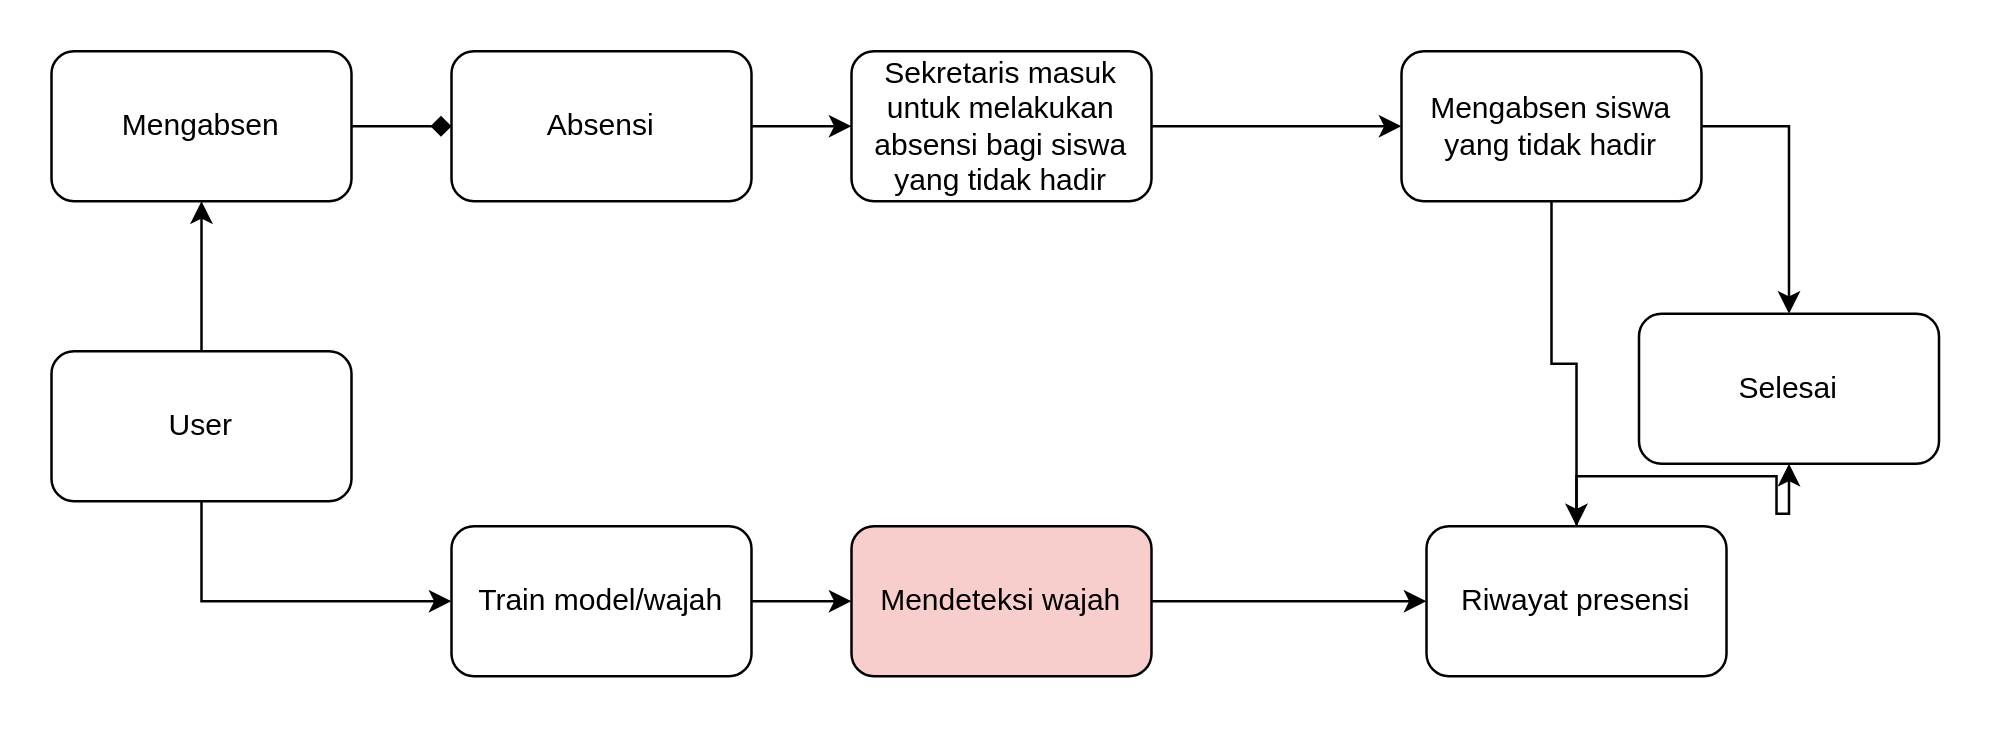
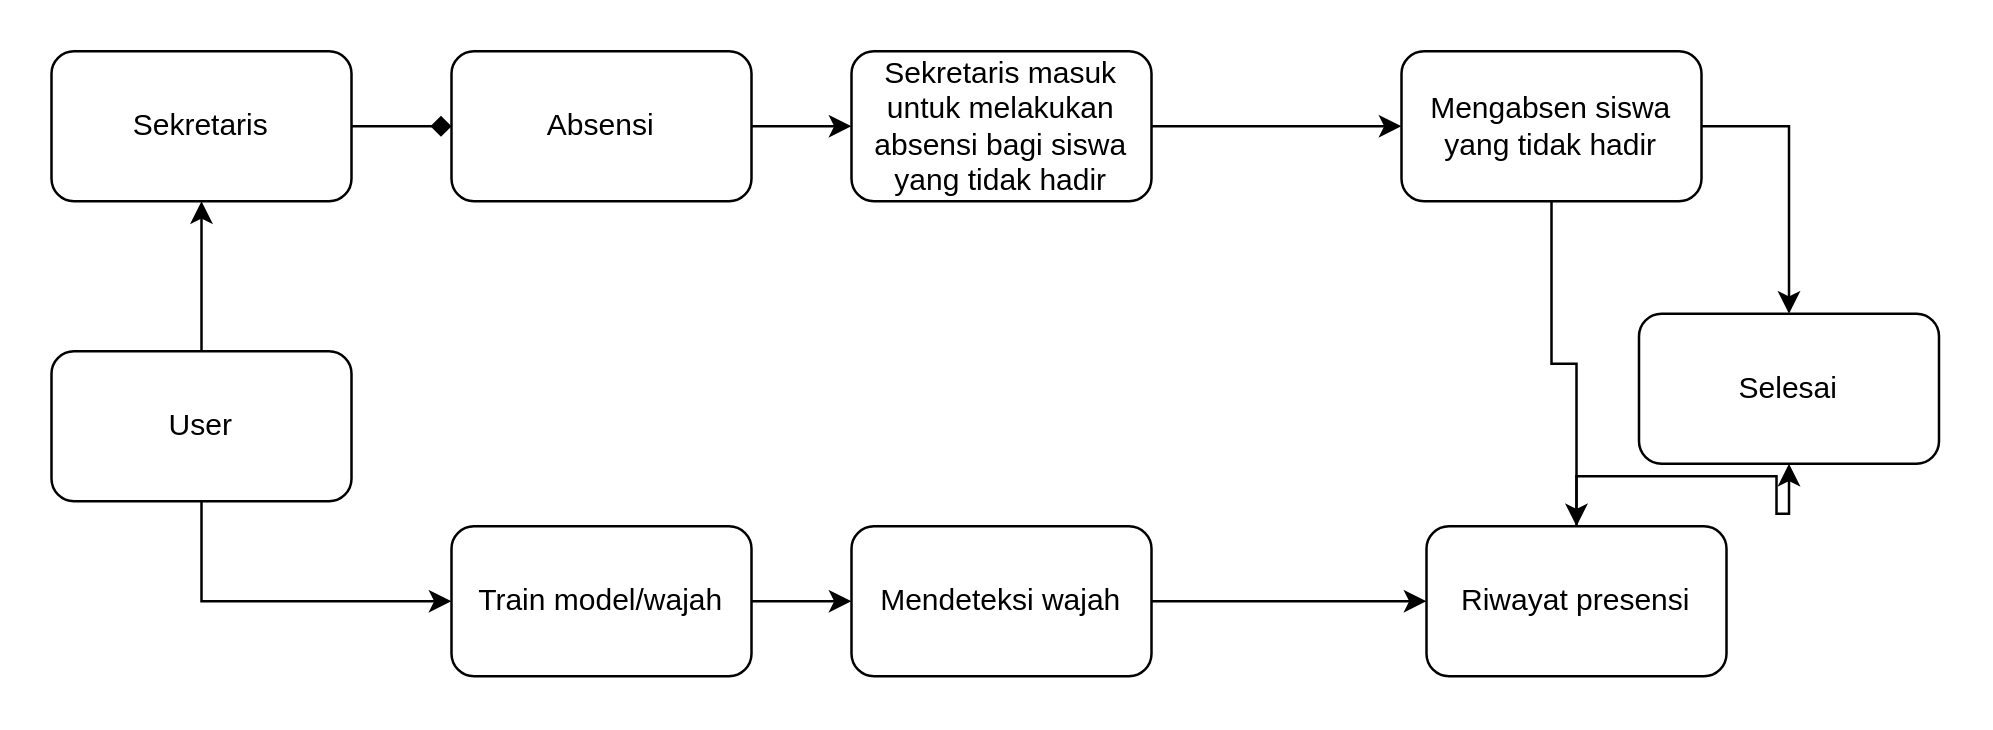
node "Mengabsen": label "Mengabsen" -> "Sekretaris"
node "Mendeteksi wajah": fillcolor #f8cecc -> #ffffff
